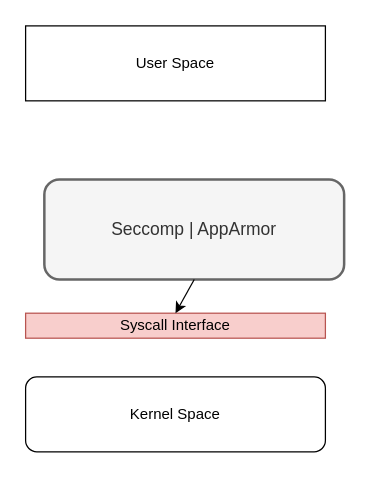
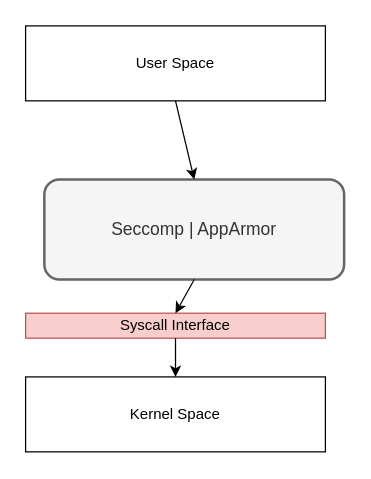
edge "User Space" -> "Seccomp | AppArmor": added
edge "Syscall Interface" -> "Kernel Space": added
node "Kernel Space": shape rounded rectangle -> rectangle
